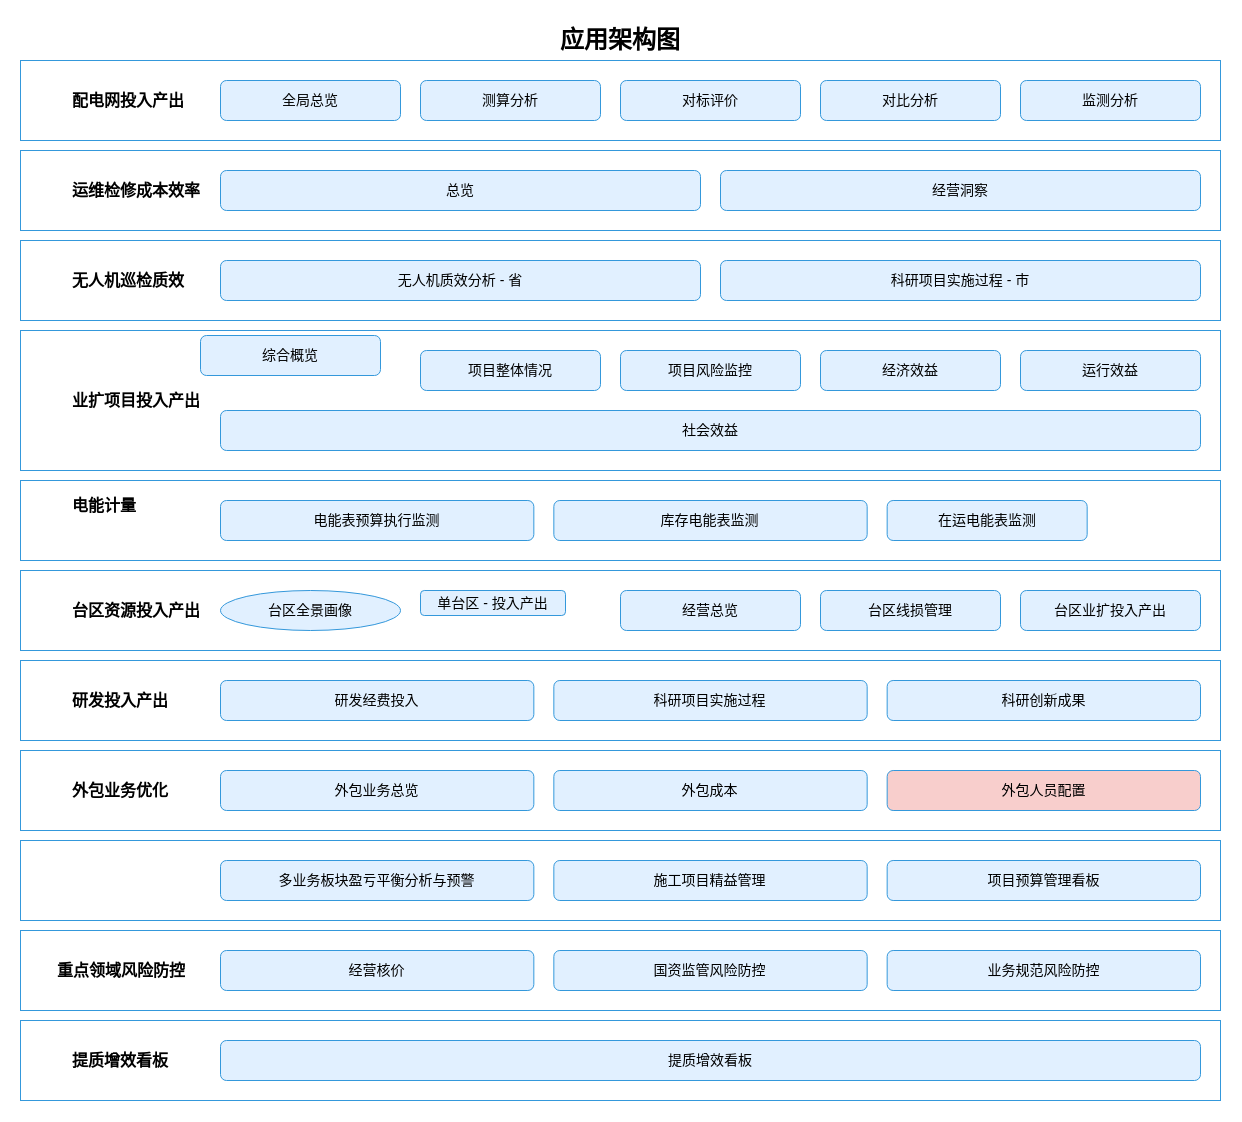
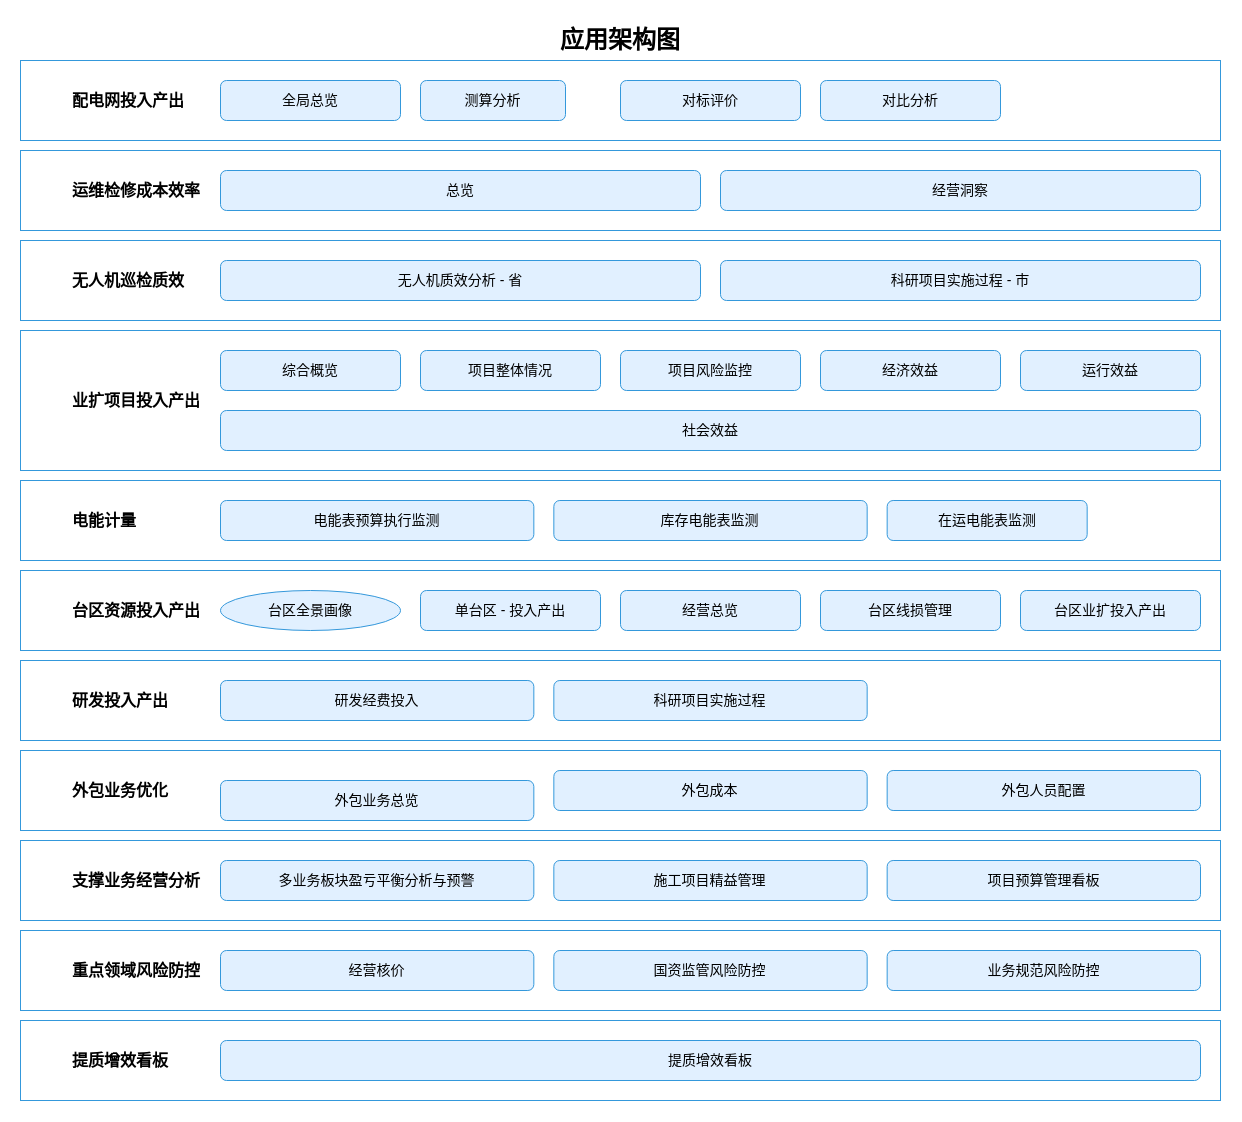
node "测算分析": size 180x40 -> 145x40
node "监测分析": removed
node "综合概览": moved (291, 356) -> (311, 371)
node "电能计量": moved (141, 506) -> (141, 521)
node "单台区 - 投入产出": size 145x25 -> 180x40
node "科研创新成果": removed
node "外包业务总览": moved (377, 791) -> (377, 801)
node "外包人员配置": fillcolor #f8cecc -> #e1f0ff
node "支撑业务经营分析": added
node "重点领域风险防控": moved (126, 971) -> (141, 971)
